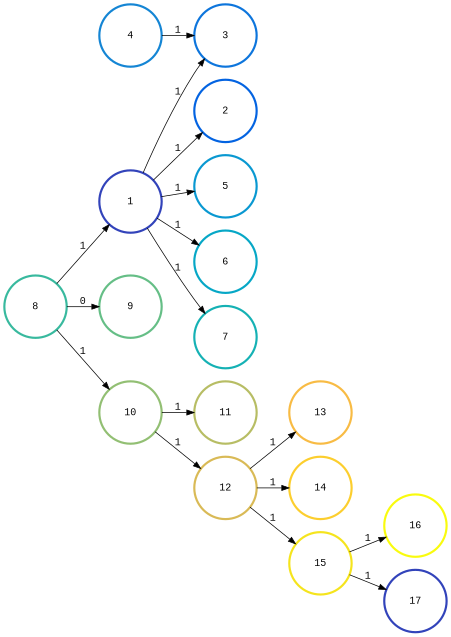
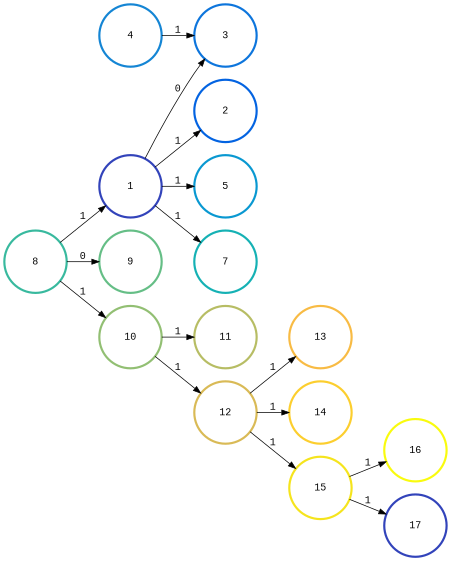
edge "1" -> "3": label "1" -> "0"
node "6": removed
